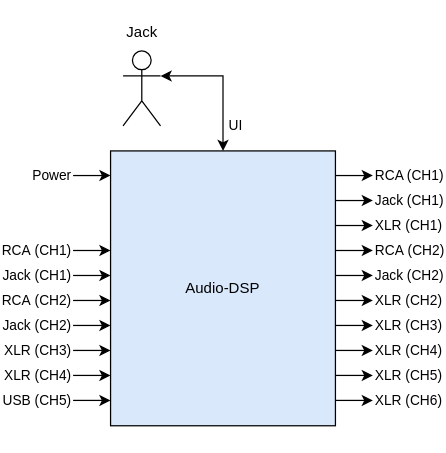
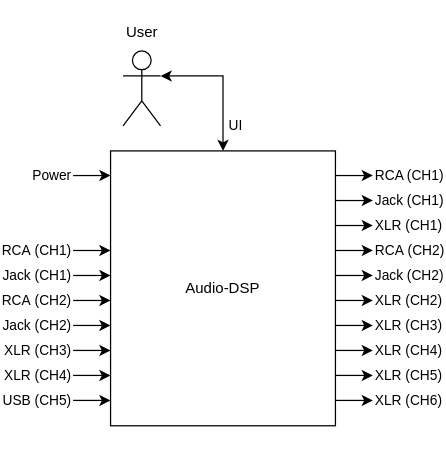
node "Jack": label "Jack" -> "User"
node "Audio-DSP": fillcolor #dae8fc -> #ffffff
